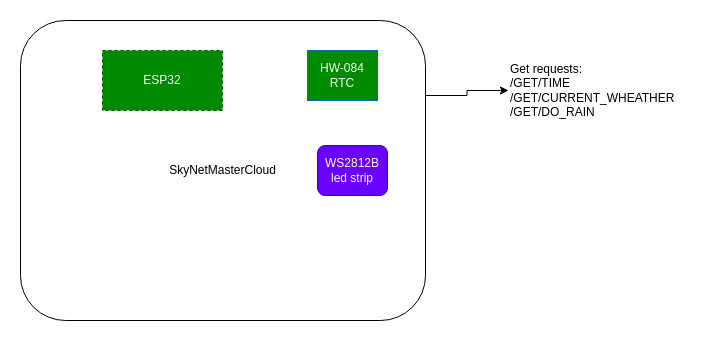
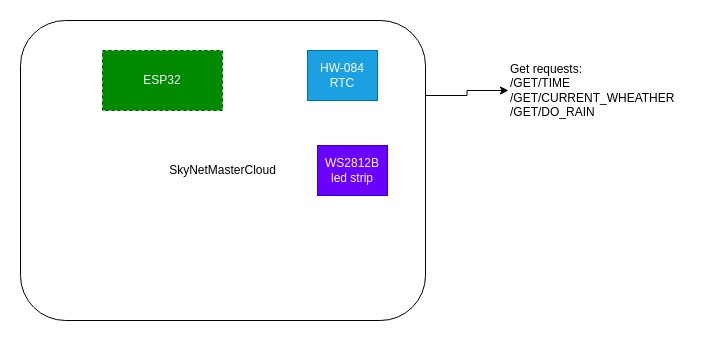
node "HW-084 RTC": fillcolor #008a00 -> #1ba1e2
node "WS2812B led strip": shape rounded rectangle -> rectangle
